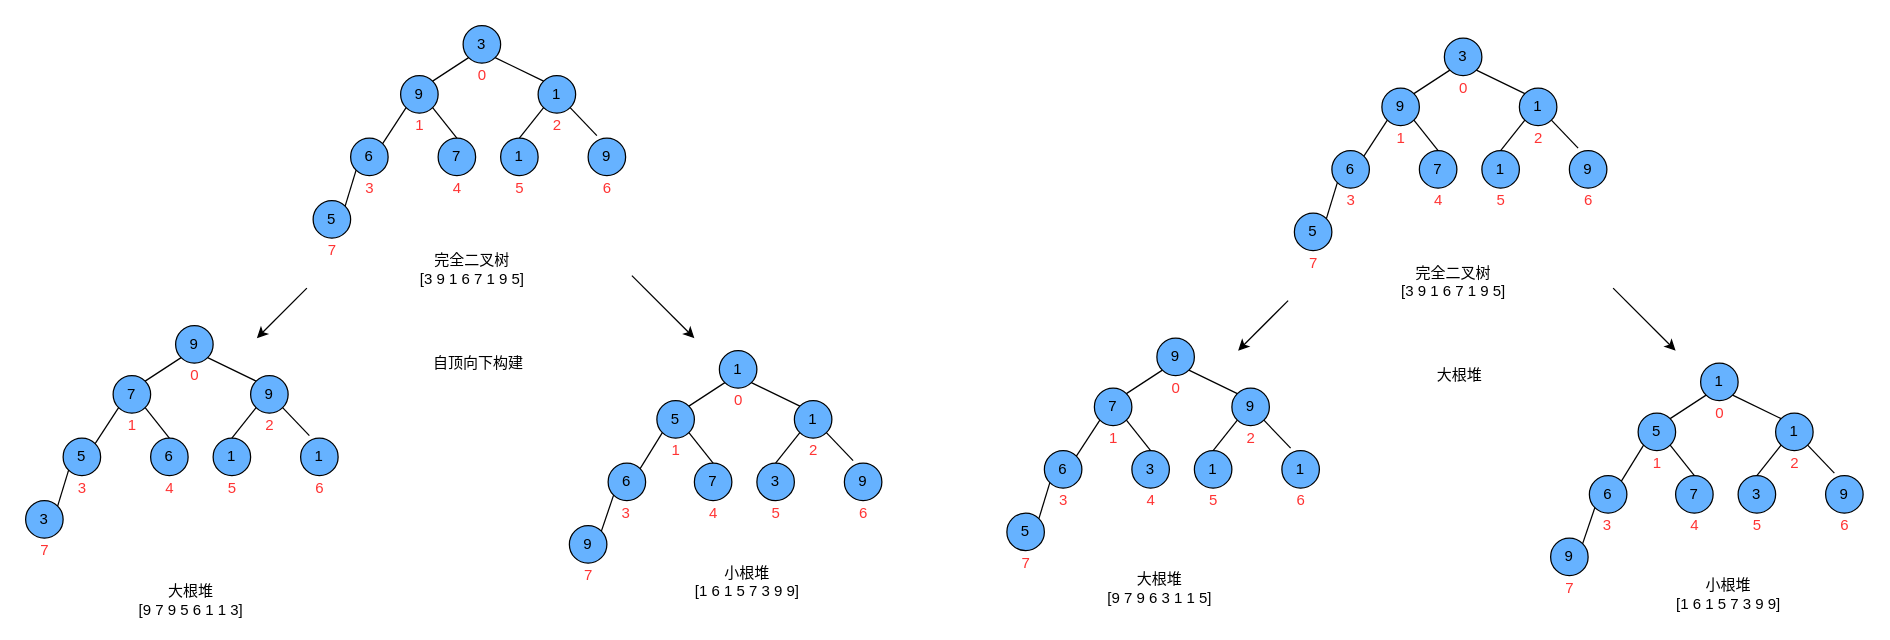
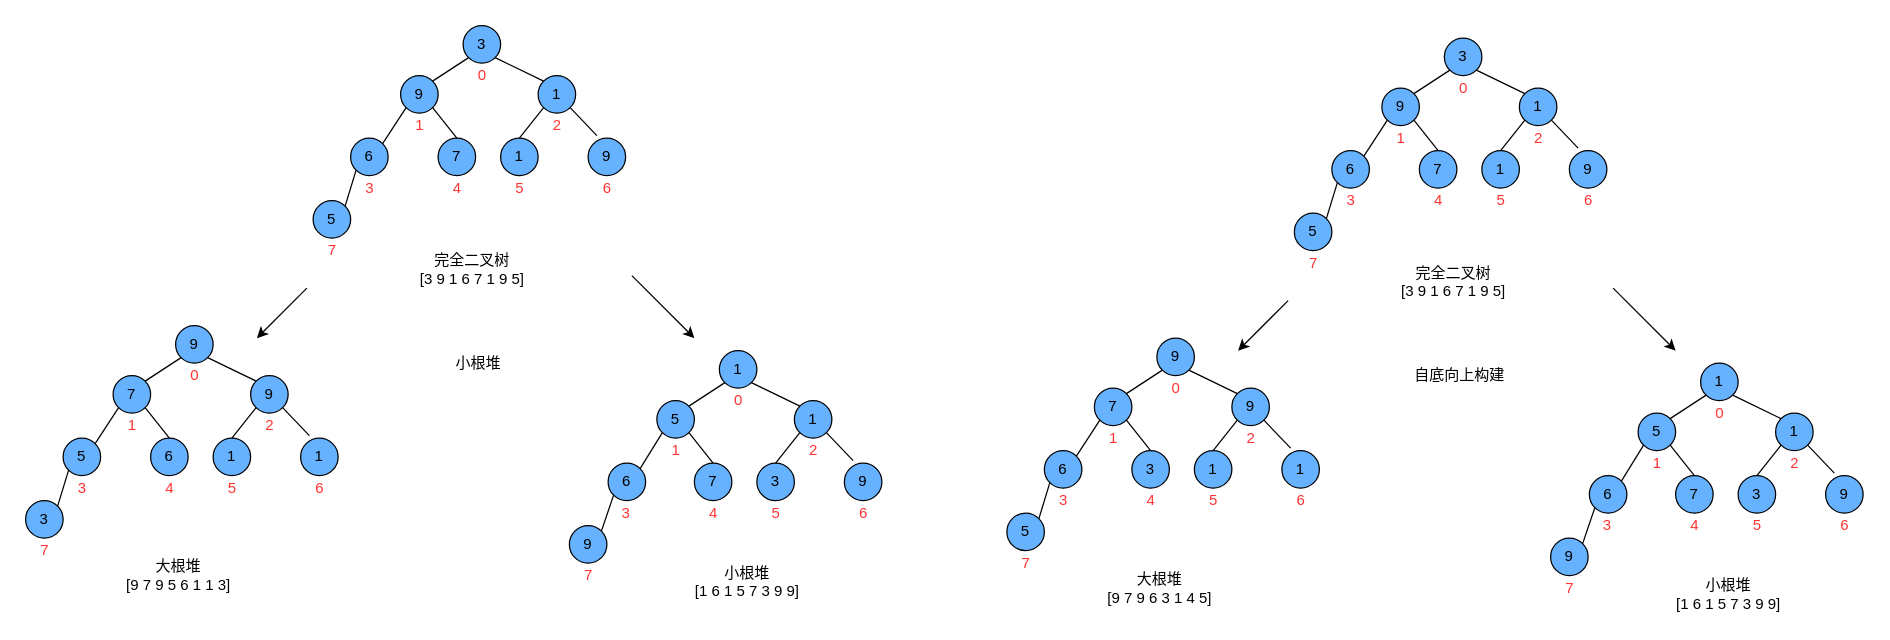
node "自顶向下构建": label "自顶向下构建" -> "小根堆"
node "大根堆": label "大根堆" -> "自底向上构建"
node "大根堆 [9 7 9 6 3 1 1 5]": label "大根堆 [9 7 9 6 3 1 1 5]" -> "大根堆 [9 7 9 6 3 1 4 5]"
node "大根堆 [9 7 9 5 6 1 1 3]": moved (191, 601) -> (179, 576)
